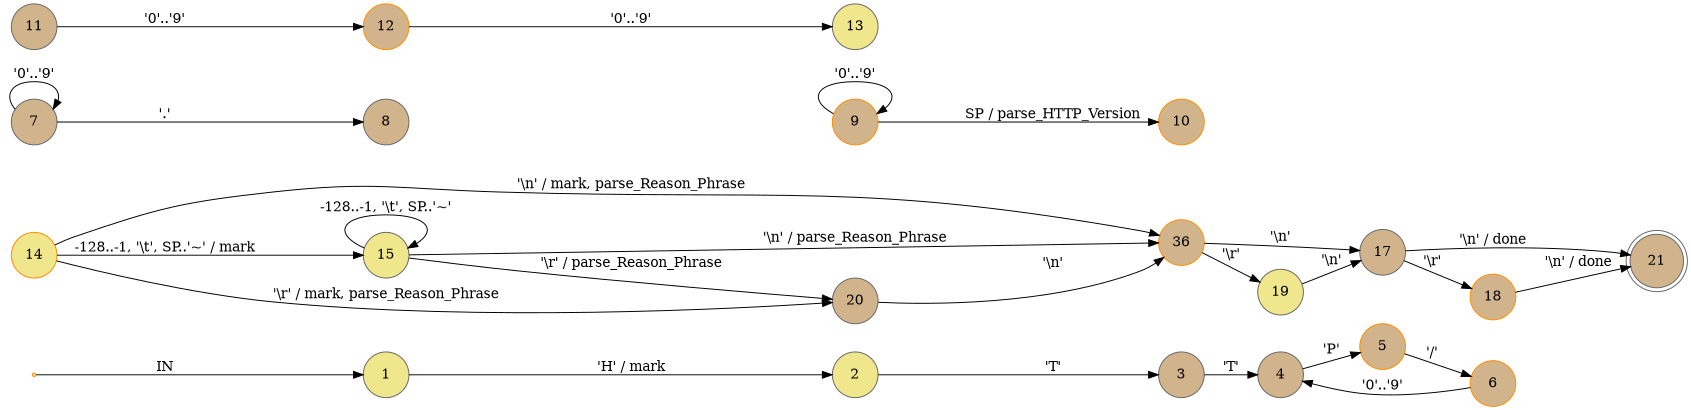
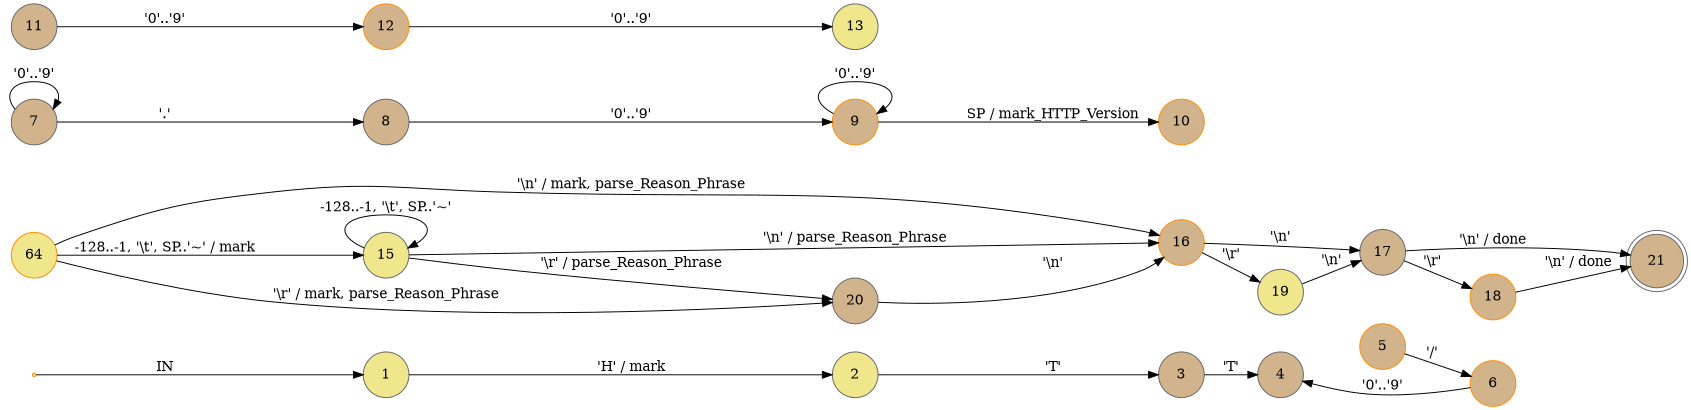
edge "9" -> "10": label "SP / parse_HTTP_Version" -> "SP / mark_HTTP_Version"
edge "8" -> "9": added, label "'0'..'9'"
node "36": label "36" -> "16"
node "14": label "14" -> "64"
edge "4" -> "5": removed, label "'P'"
